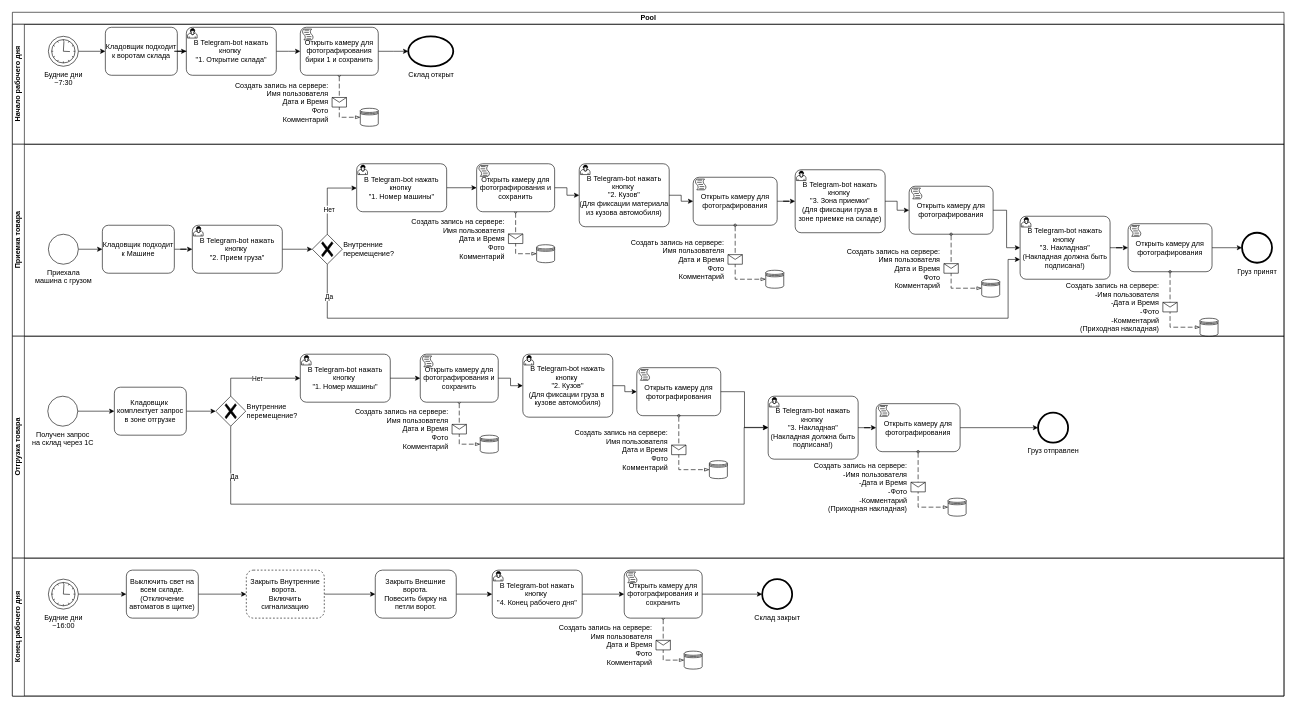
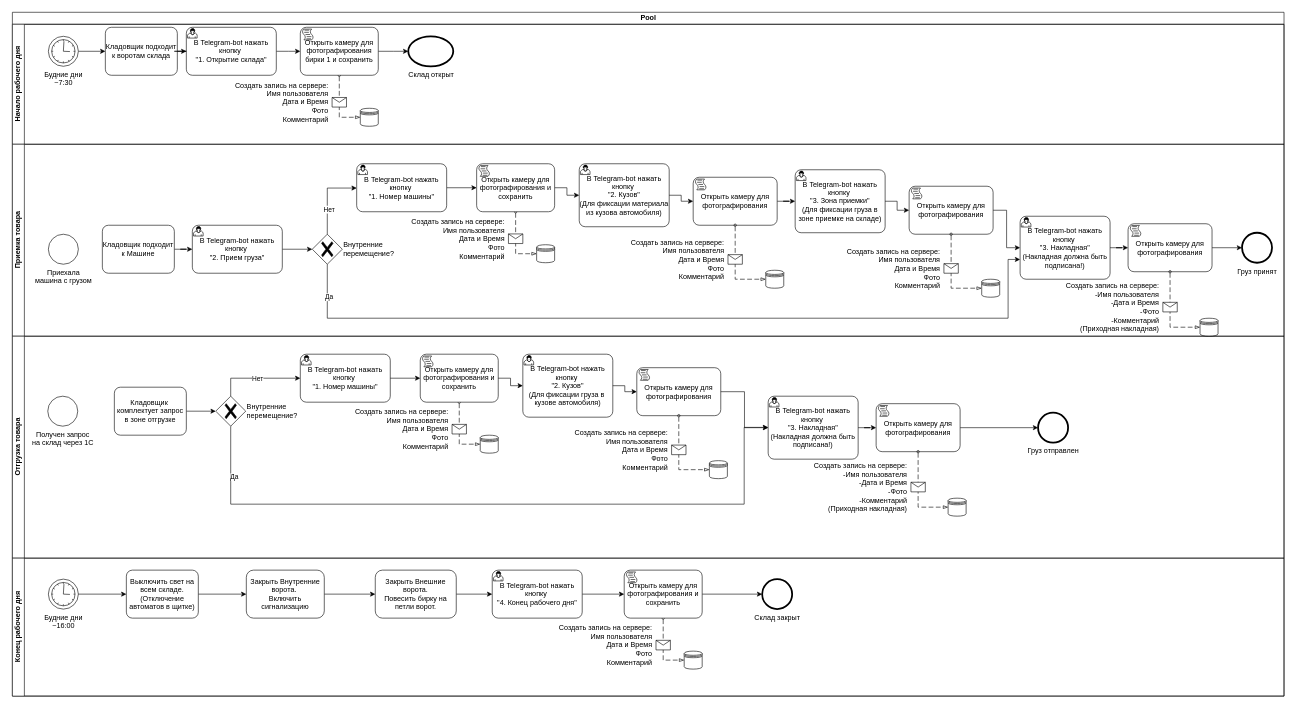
edge "Приехала машина с грузом" -> "Кладовщик подходит к Машине": removed
edge "Получен запрос на склад через 1С" -> "Кладовщик комплектует запрос в зоне отгрузке": removed
node "Закрыть Внутренние ворота. Включить сигнализацию": style dashed -> solid
